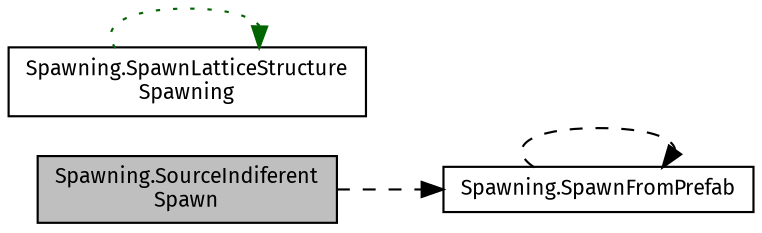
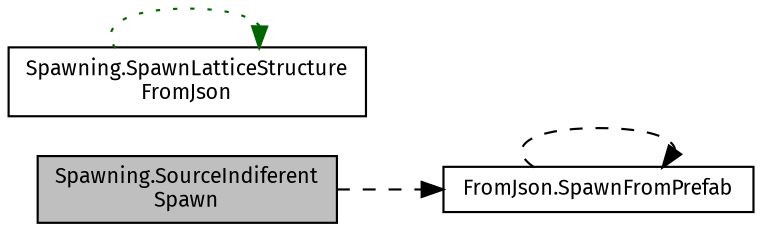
node "Spawning.SpawnLatticeStructure Spawning": label "Spawning.SpawnLatticeStructure Spawning" -> "Spawning.SpawnLatticeStructure FromJson"
node "Spawning.SpawnFromPrefab": label "Spawning.SpawnFromPrefab" -> "FromJson.SpawnFromPrefab"
